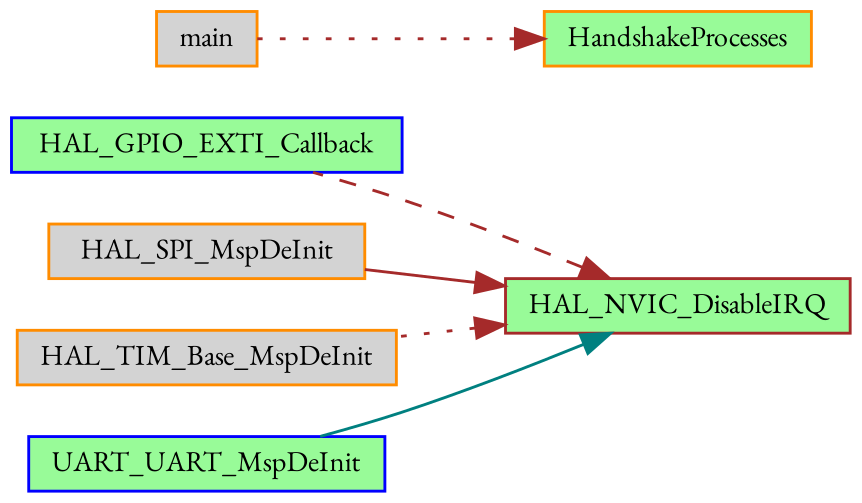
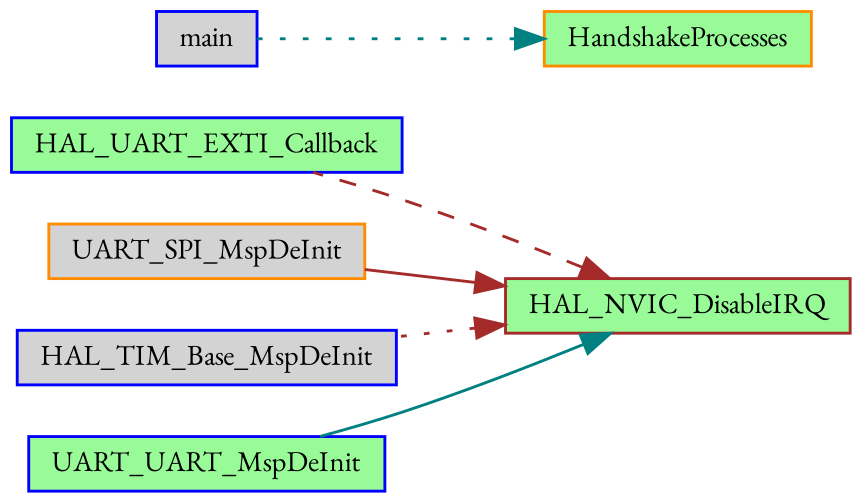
node "main": color darkorange -> blue
edge "main" -> "HandshakeProcesses": color brown -> teal
node "HAL_GPIO_EXTI_Callback": label "HAL_GPIO_EXTI_Callback" -> "HAL_UART_EXTI_Callback"
node "HAL_SPI_MspDeInit": label "HAL_SPI_MspDeInit" -> "UART_SPI_MspDeInit"
node "HAL_TIM_Base_MspDeInit": color darkorange -> blue
